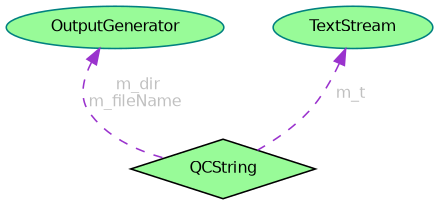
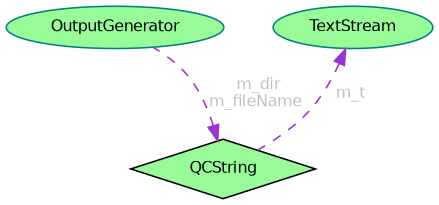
edge "QCString" -> "OutputGenerator": reversed
